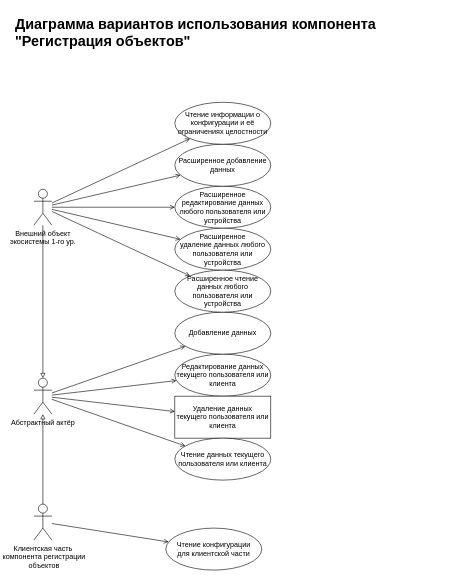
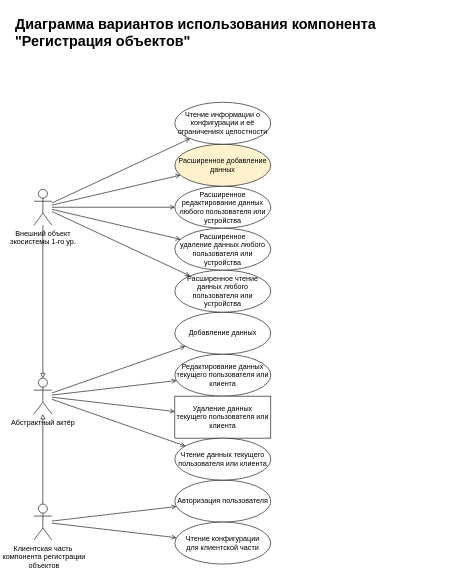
node "Расширенное добавление данных": fillcolor #ffffff -> #fff2cc
node "Авторизация пользователя": added
edge "Клиентская часть компонента регистрации объектов" -> "Авторизация пользователя": added
node "Чтение конфигурации для клиентской части": moved (214, 549) -> (223, 543)
